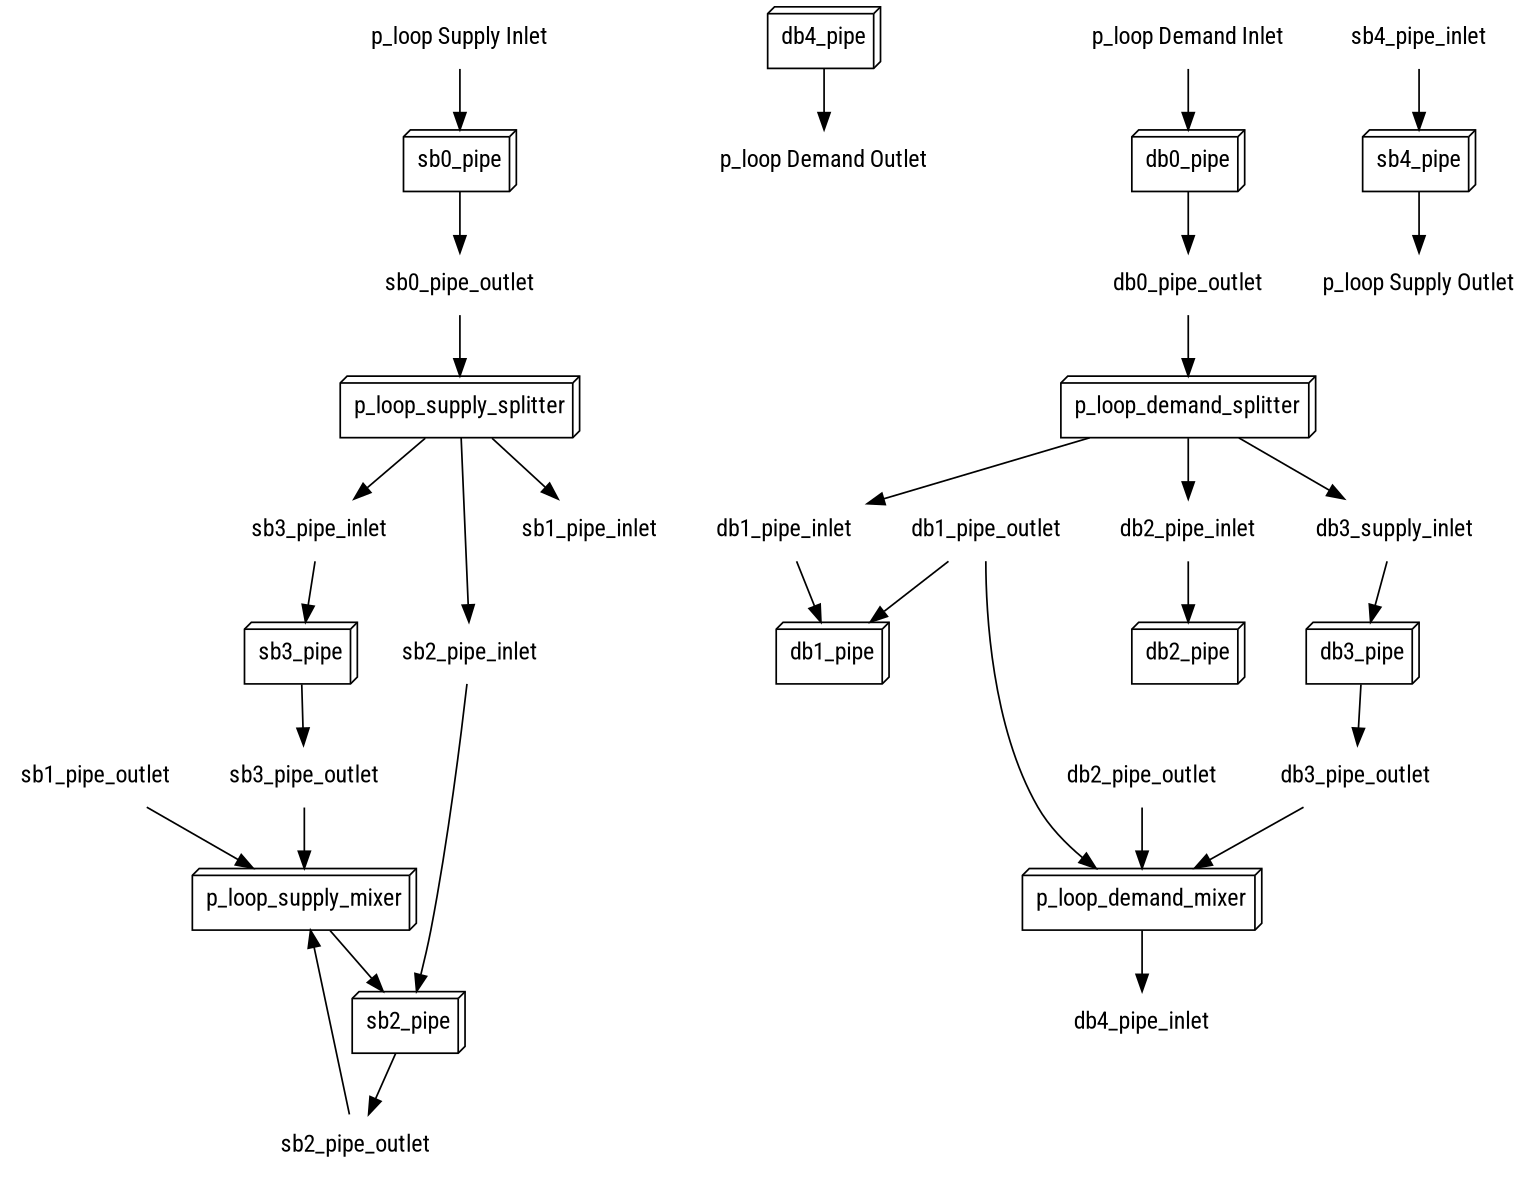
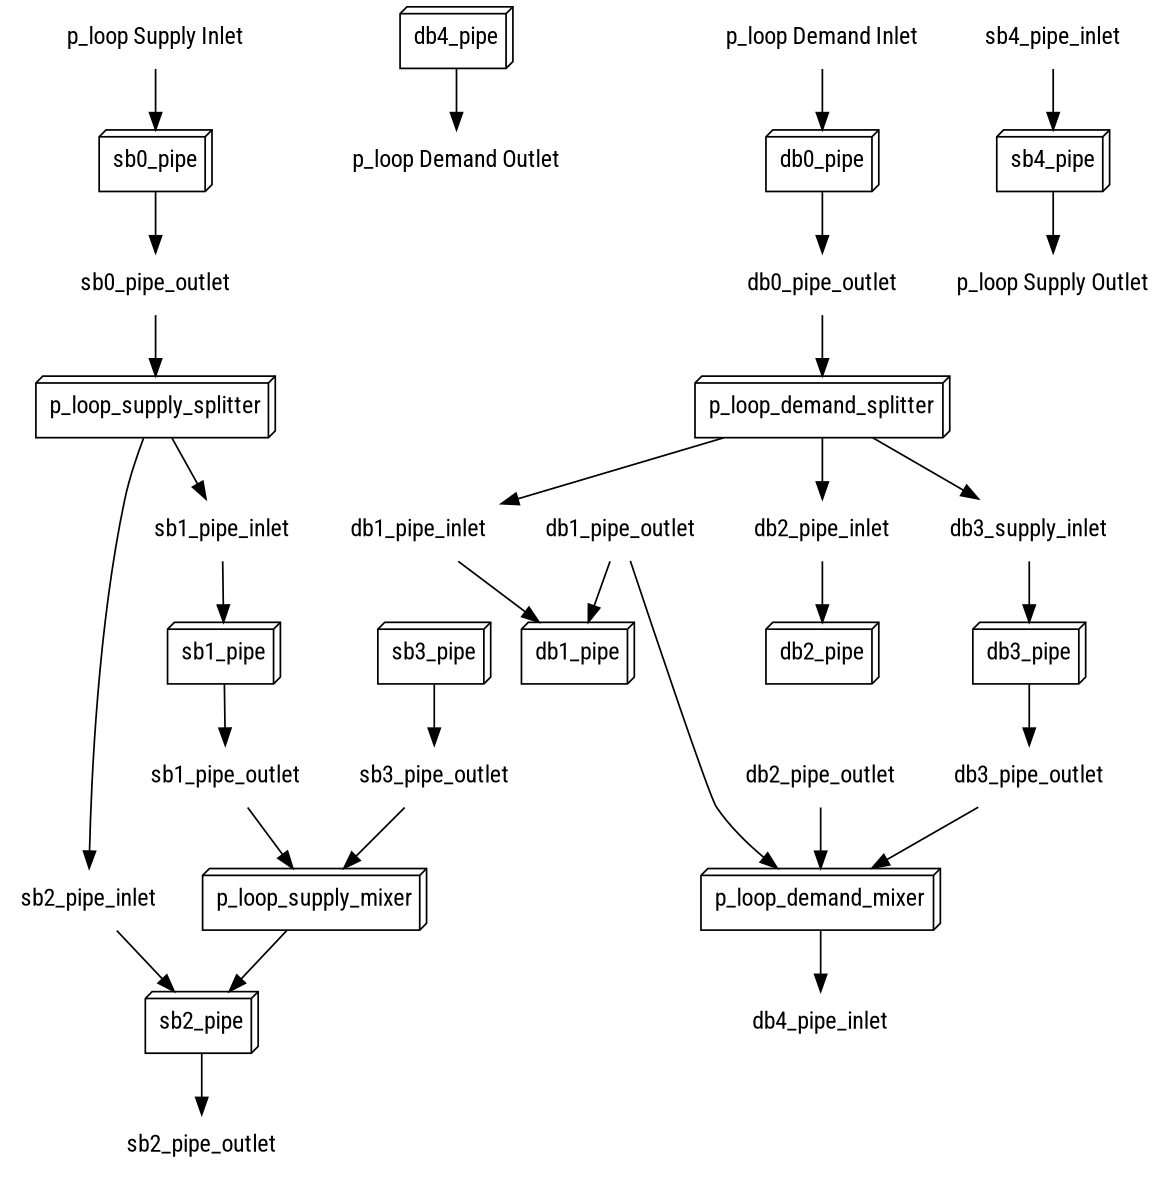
node "sb3_pipe_inlet": removed
node "sb1_pipe": added
edge "sb2_pipe_outlet" -> "p_loop_supply_mixer": removed
